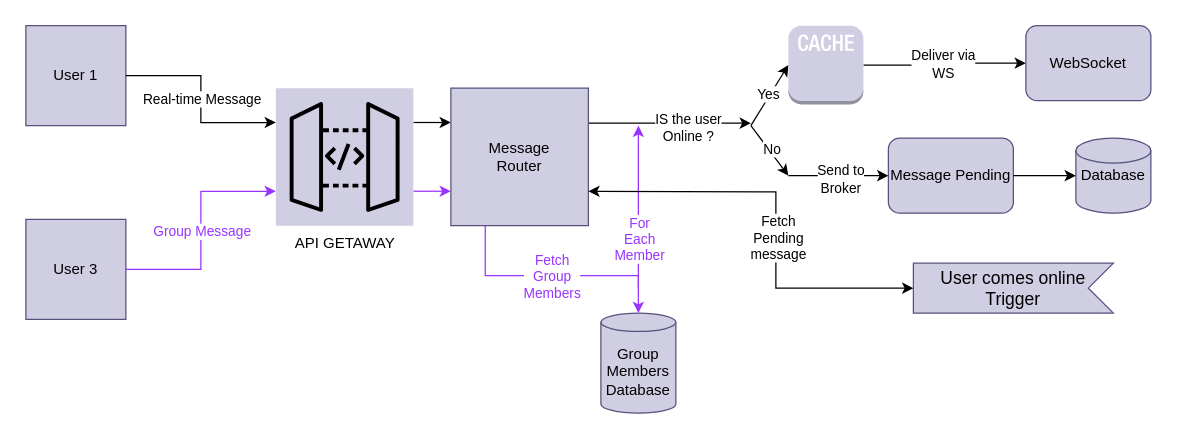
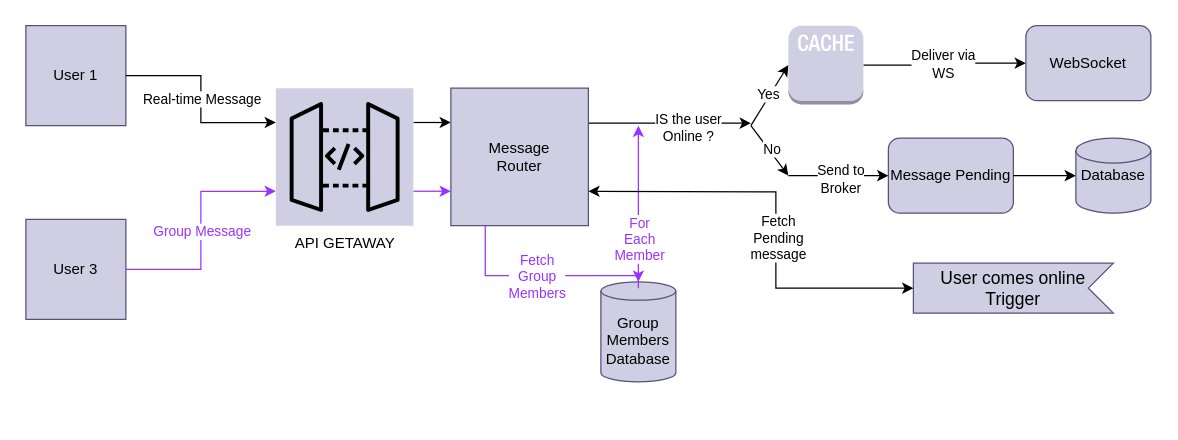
node "Group Members Database": moved (638, 363) -> (638, 332)
